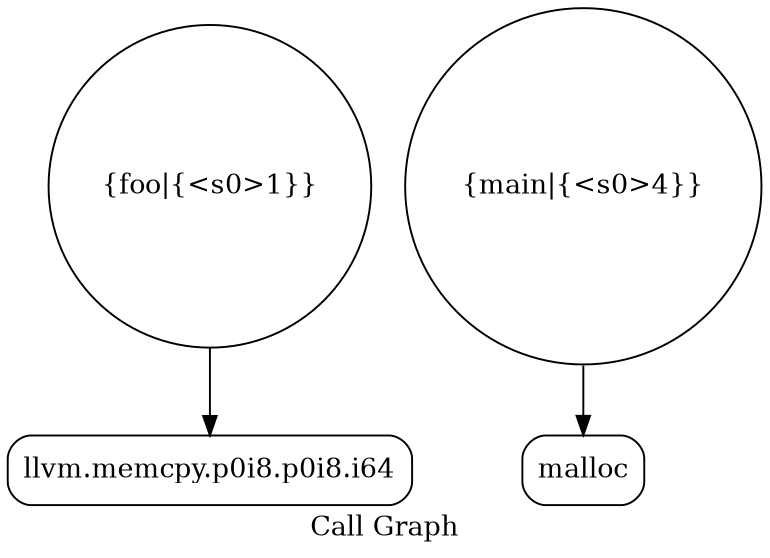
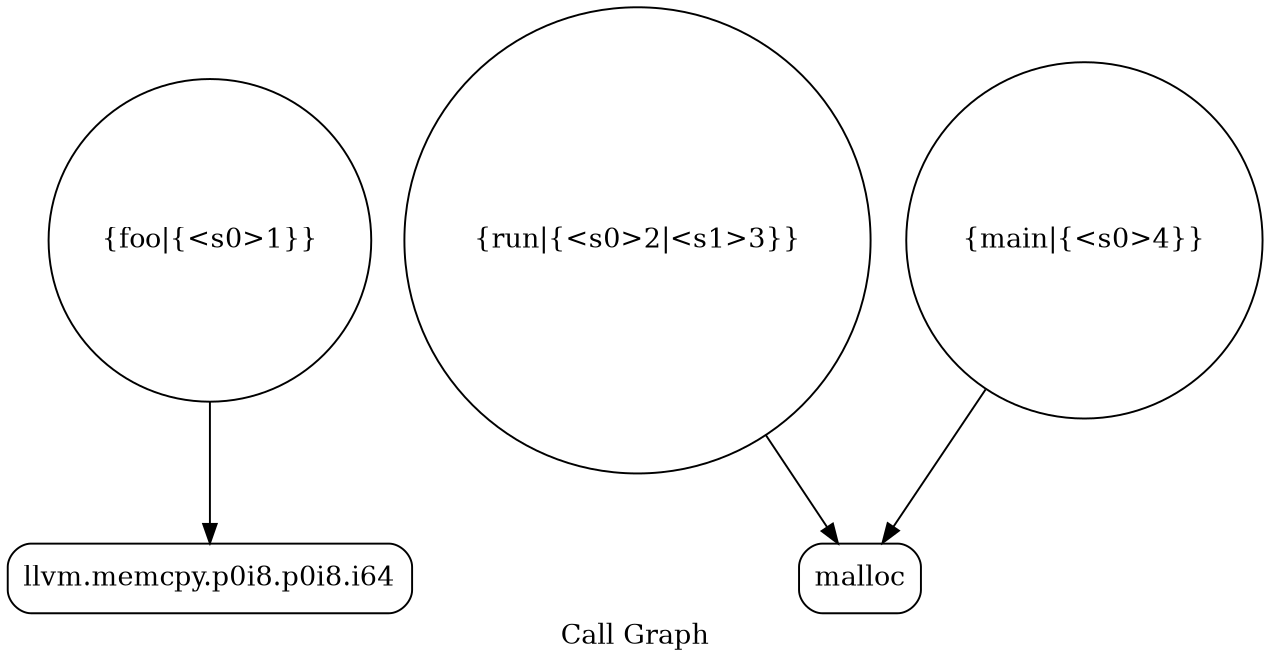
node "{run|{<s0>2|<s1>3}}": added
